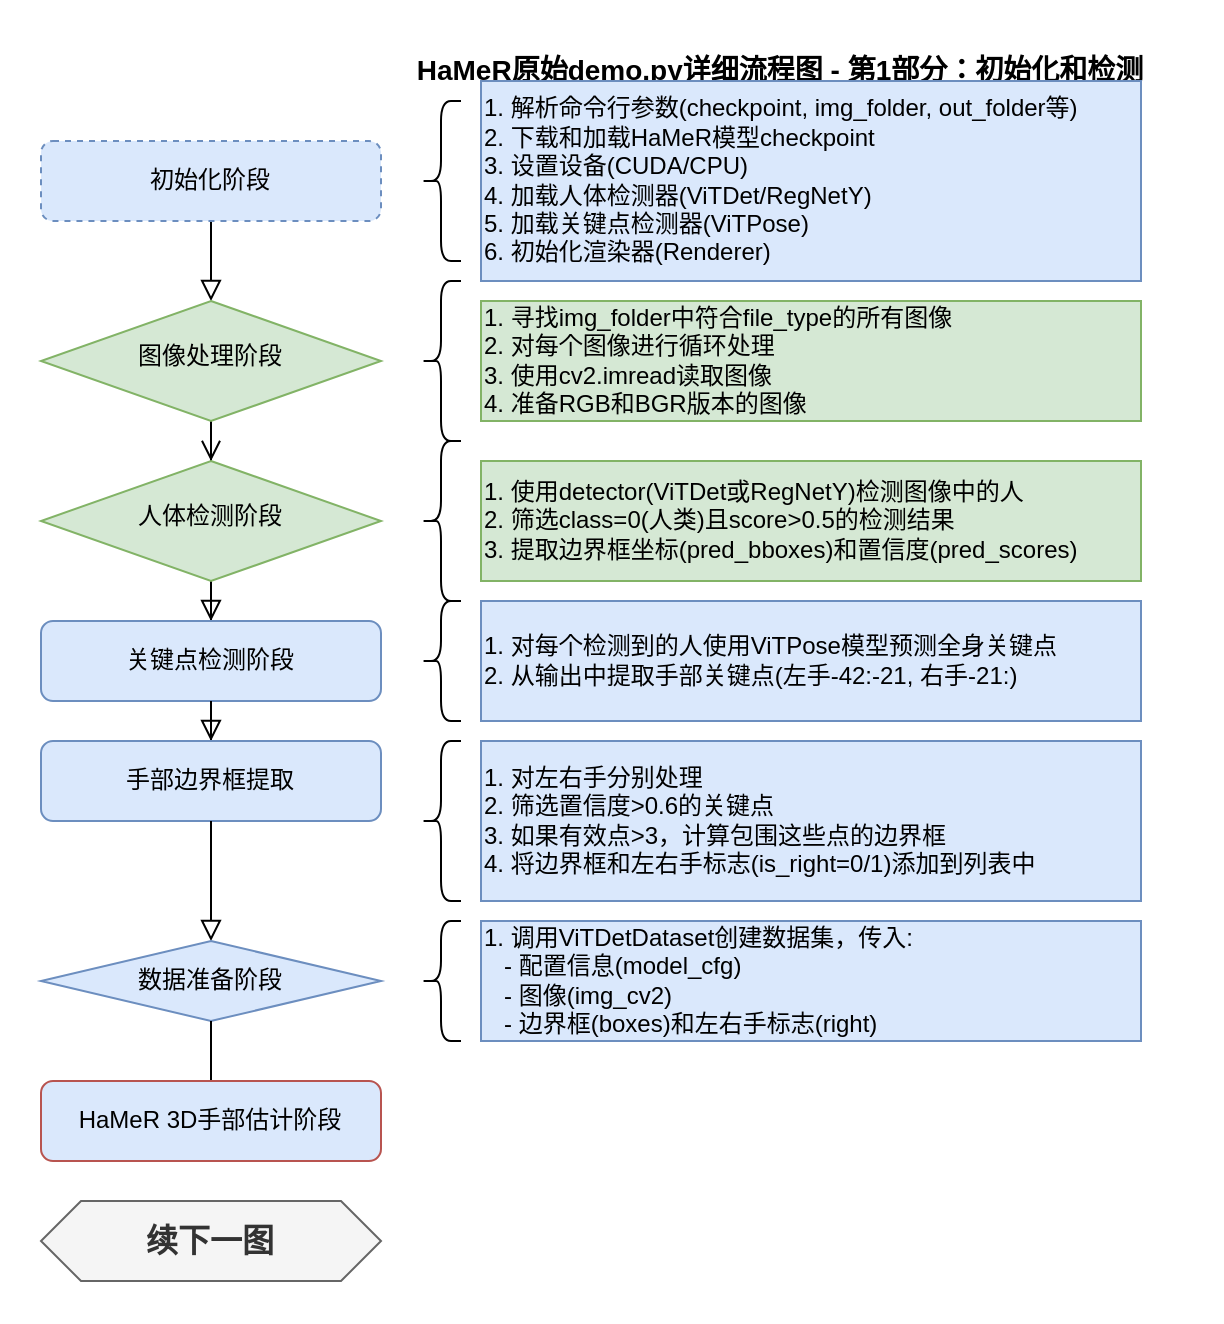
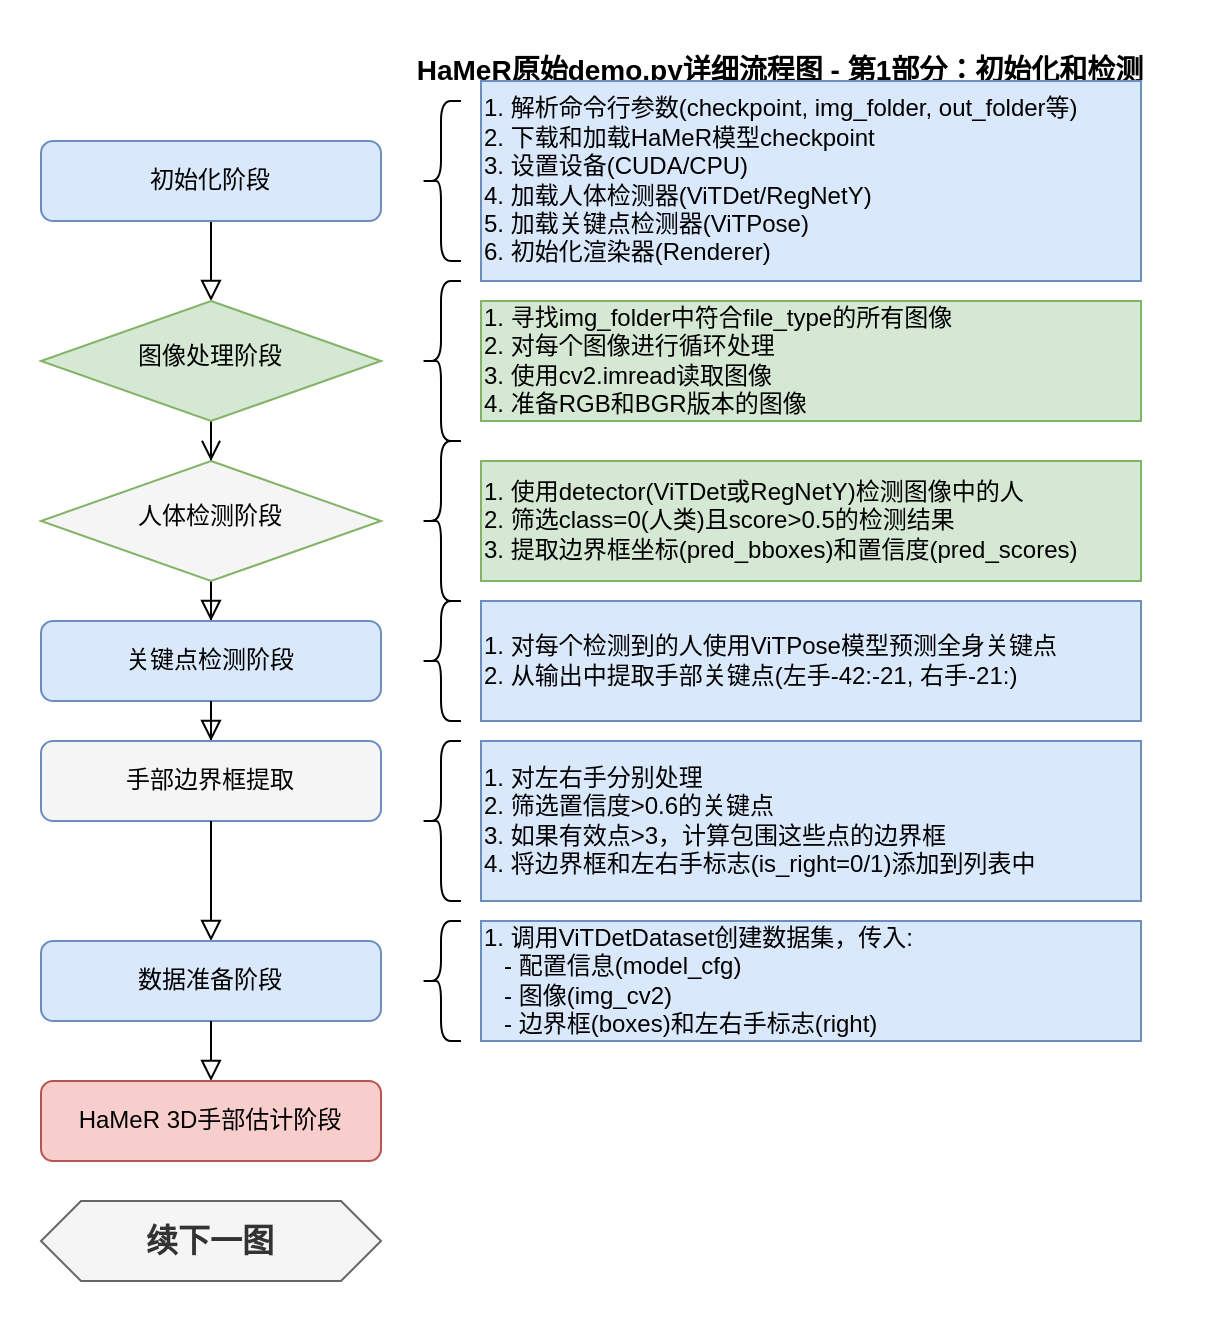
node "初始化阶段": style dashed -> solid
node "人体检测阶段": fillcolor #d5e8d4 -> #f5f5f5
node "手部边界框提取": fillcolor #dae8fc -> #f5f5f5
node "数据准备阶段": shape diamond -> rounded rectangle
edge "数据准备阶段" -- "HaMeR 3D手部估计阶段": arrowhead none -> block
node "HaMeR 3D手部估计阶段": fillcolor #dae8fc -> #f8cecc
